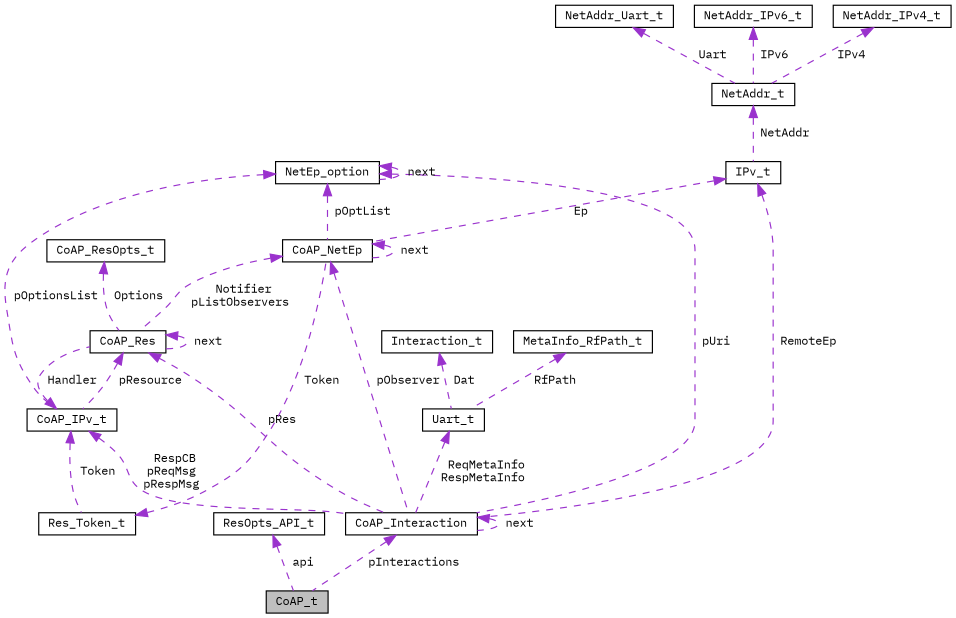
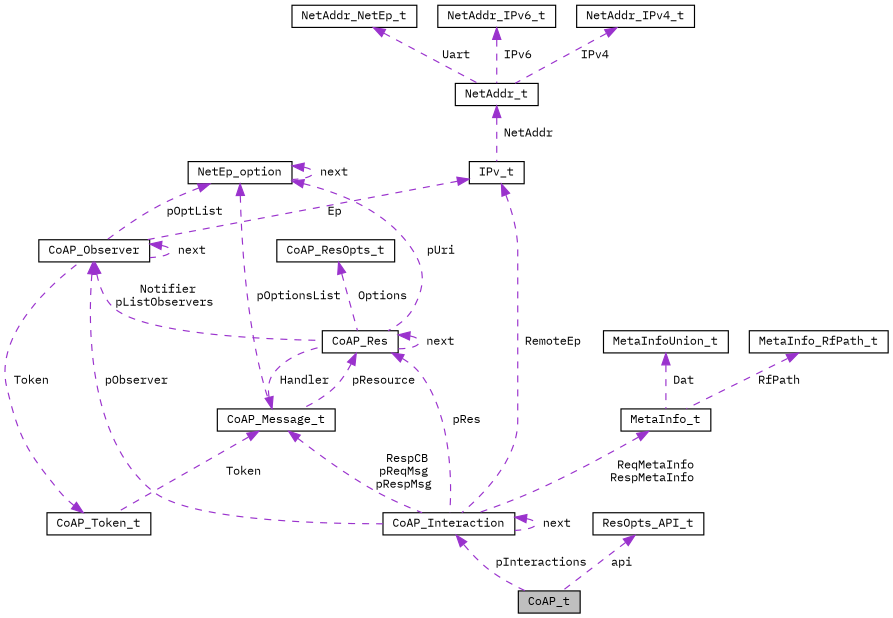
node "NetAddr_Uart_t": label "NetAddr_Uart_t" -> "NetAddr_NetEp_t"
node "CoAP_NetEp": label "CoAP_NetEp" -> "CoAP_Observer"
edge "CoAP_Interaction" -> "NetEp_option": now "CoAP_Res" -> "NetEp_option"
node "Interaction_t": label "Interaction_t" -> "MetaInfoUnion_t"
node "CoAP_IPv_t": label "CoAP_IPv_t" -> "CoAP_Message_t"
node "Uart_t": label "Uart_t" -> "MetaInfo_t"
node "Res_Token_t": label "Res_Token_t" -> "CoAP_Token_t"
